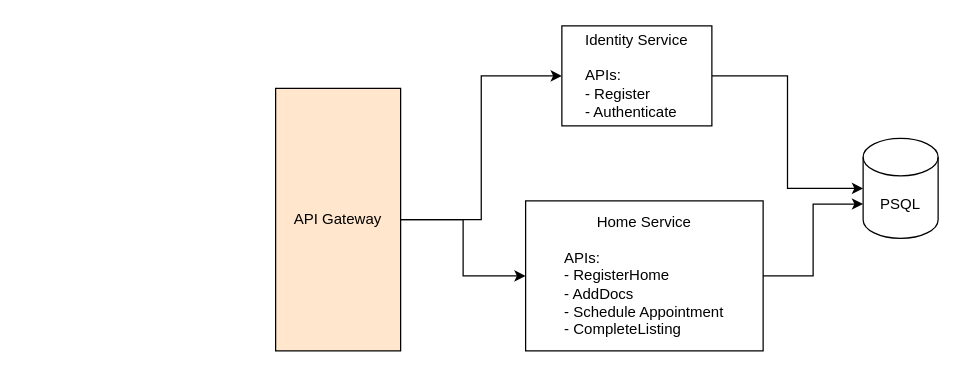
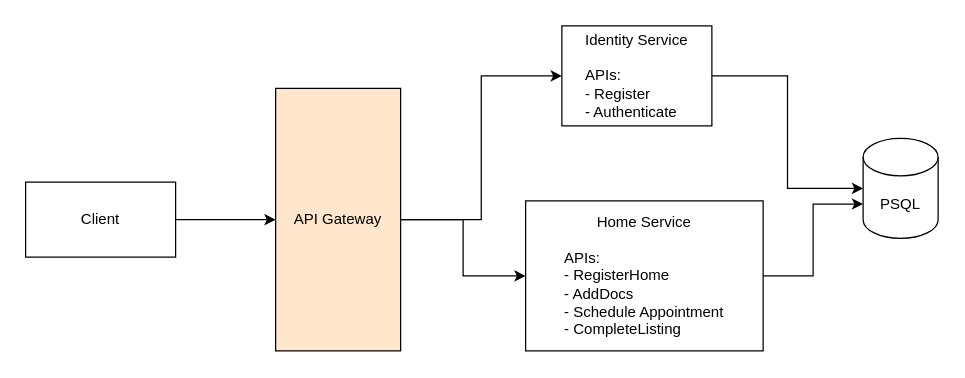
node "Client": added
edge "Client" -> "API Gateway": added
